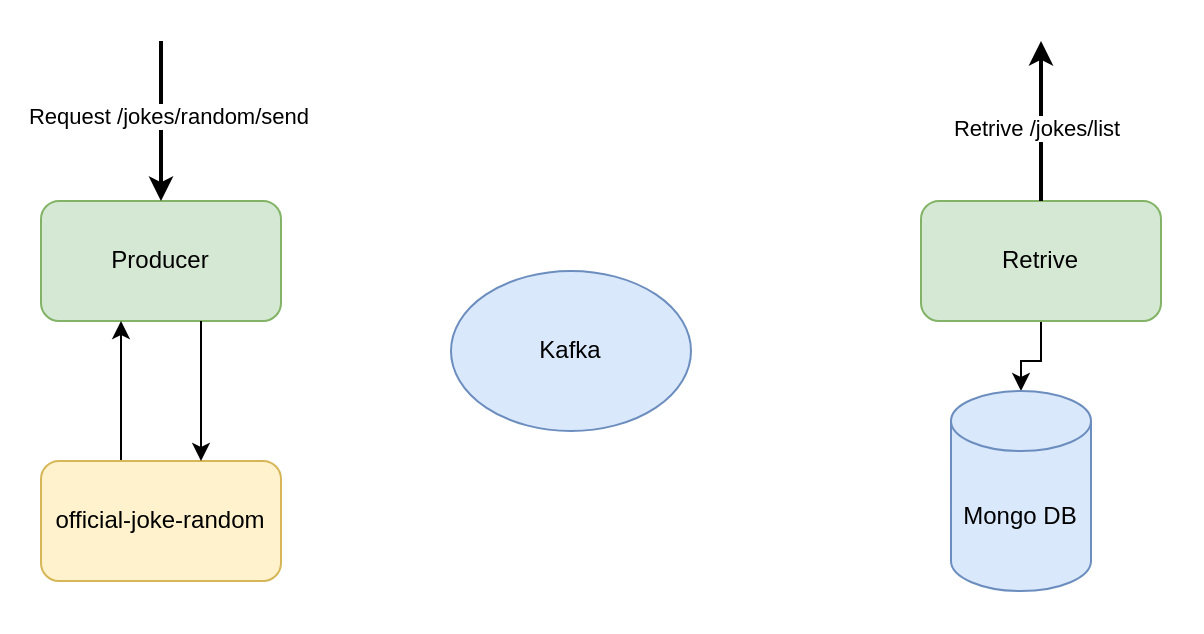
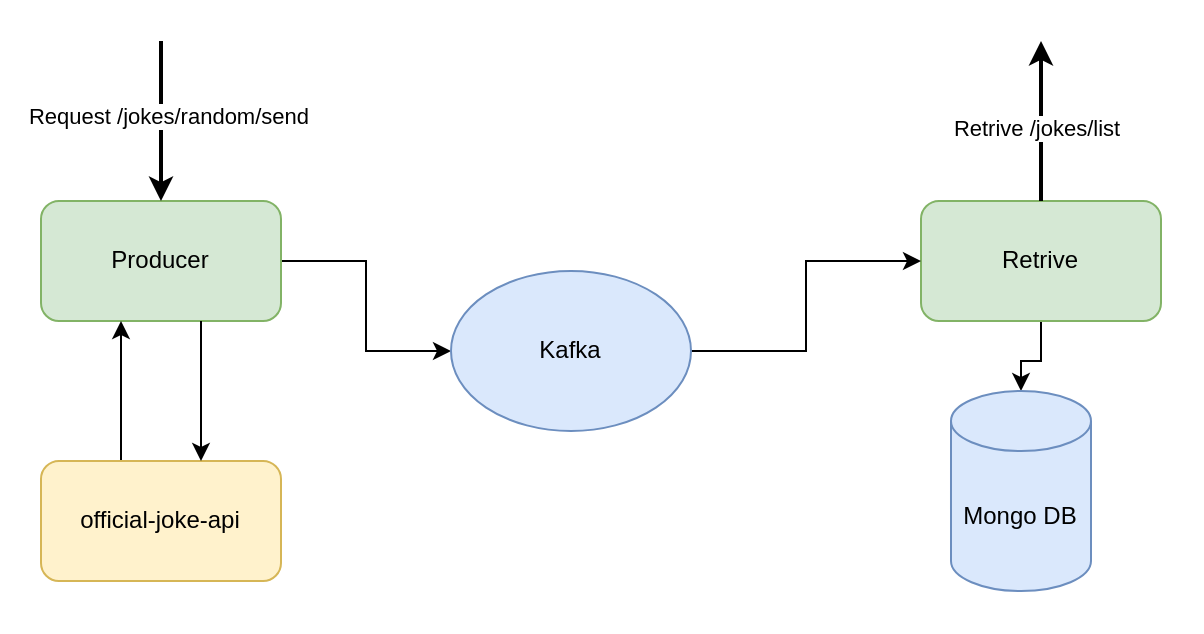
edge "Producer" -> "Kafka": added
edge "Kafka" -> "Retrive": added
node "official-joke-random": label "official-joke-random" -> "official-joke-api"
